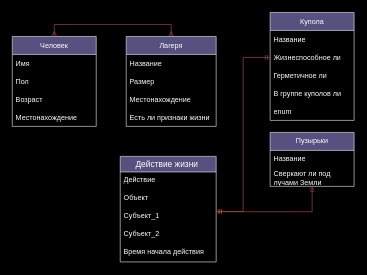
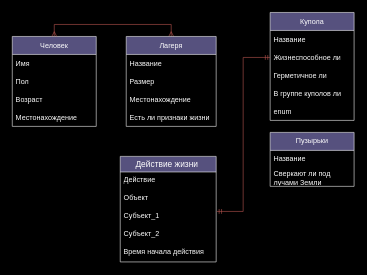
edge "Пузырьки" -- "Субъект_1": removed
